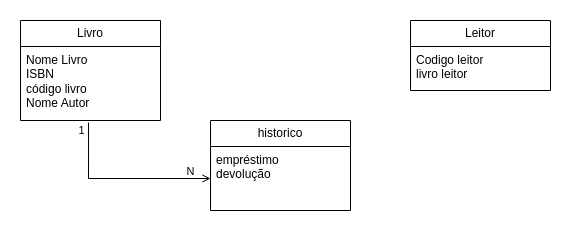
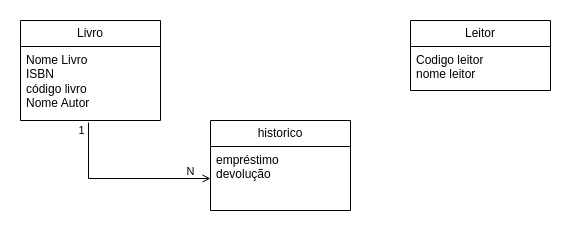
node "Codigo leitor livro leitor": label "Codigo leitor livro leitor" -> "Codigo leitor nome leitor"
